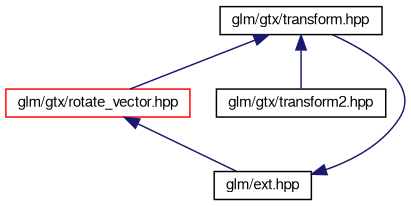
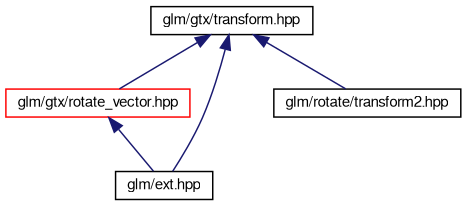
node "glm/gtx/transform2.hpp": label "glm/gtx/transform2.hpp" -> "glm/rotate/transform2.hpp"
edge "glm/gtx/transform.hpp" -> "glm/ext.hpp": reversed
